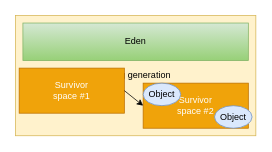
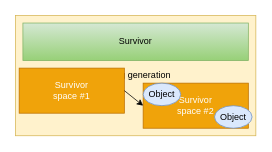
node "Eden": label "Eden" -> "Survivor"
